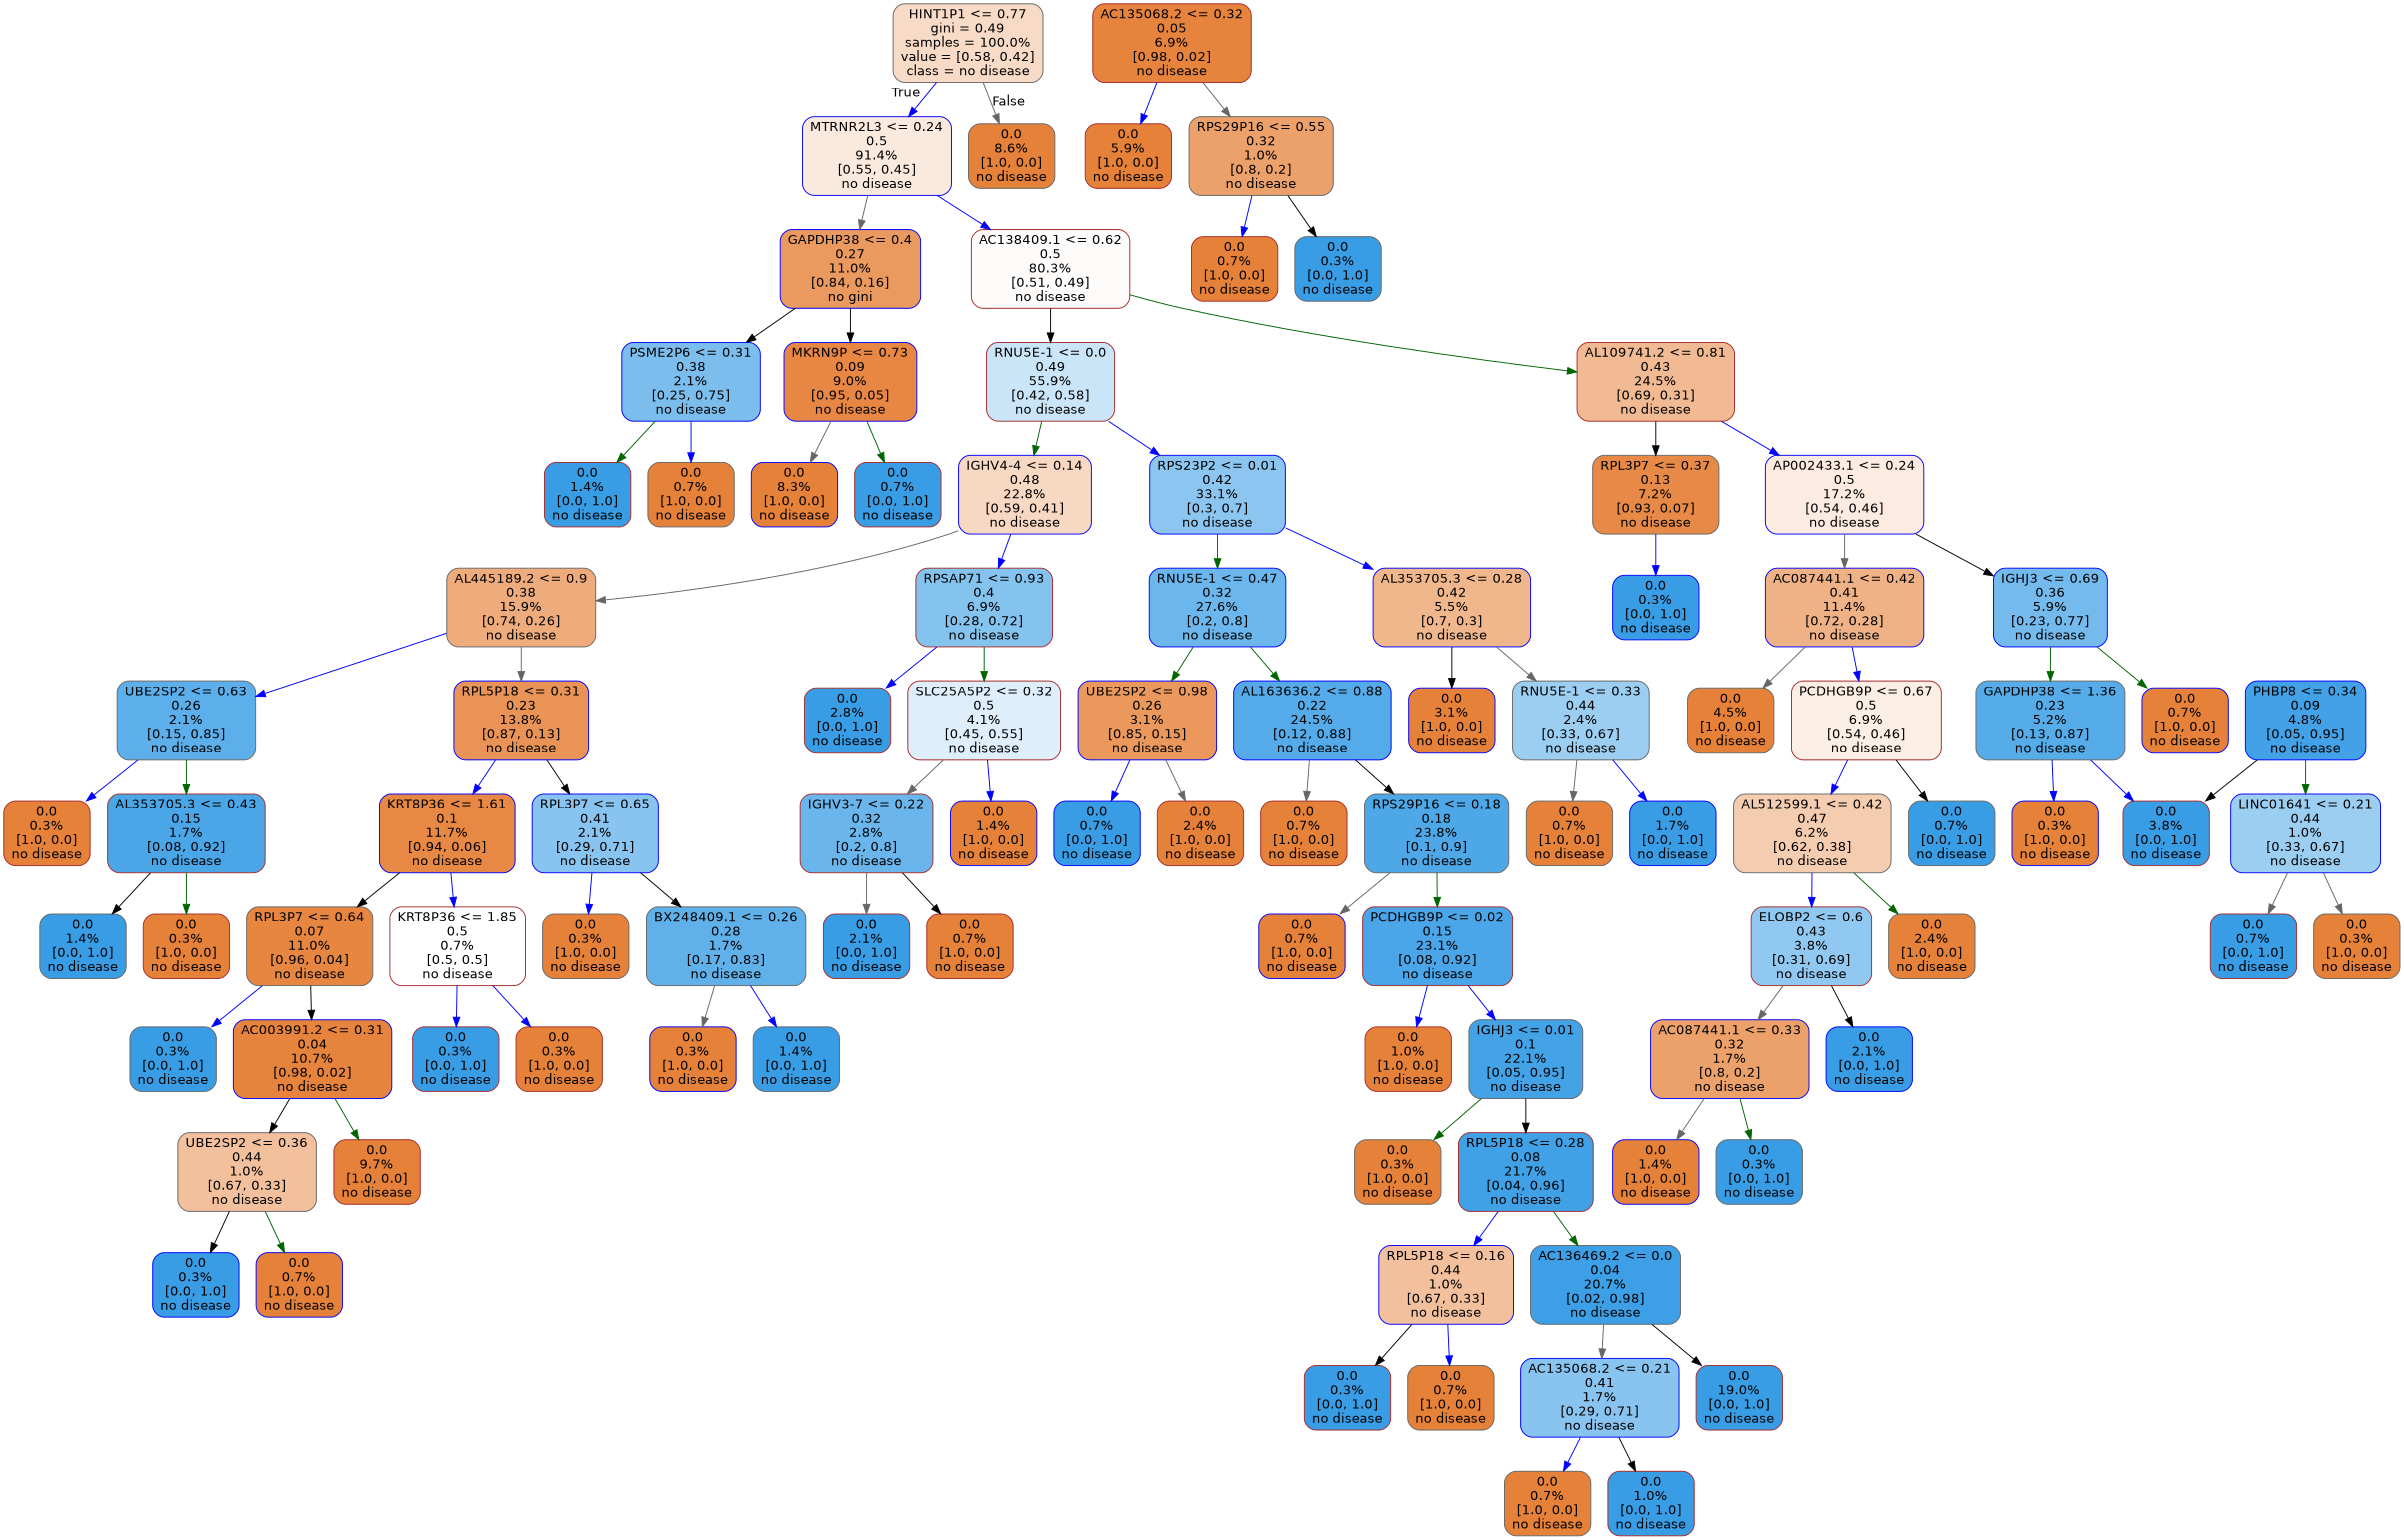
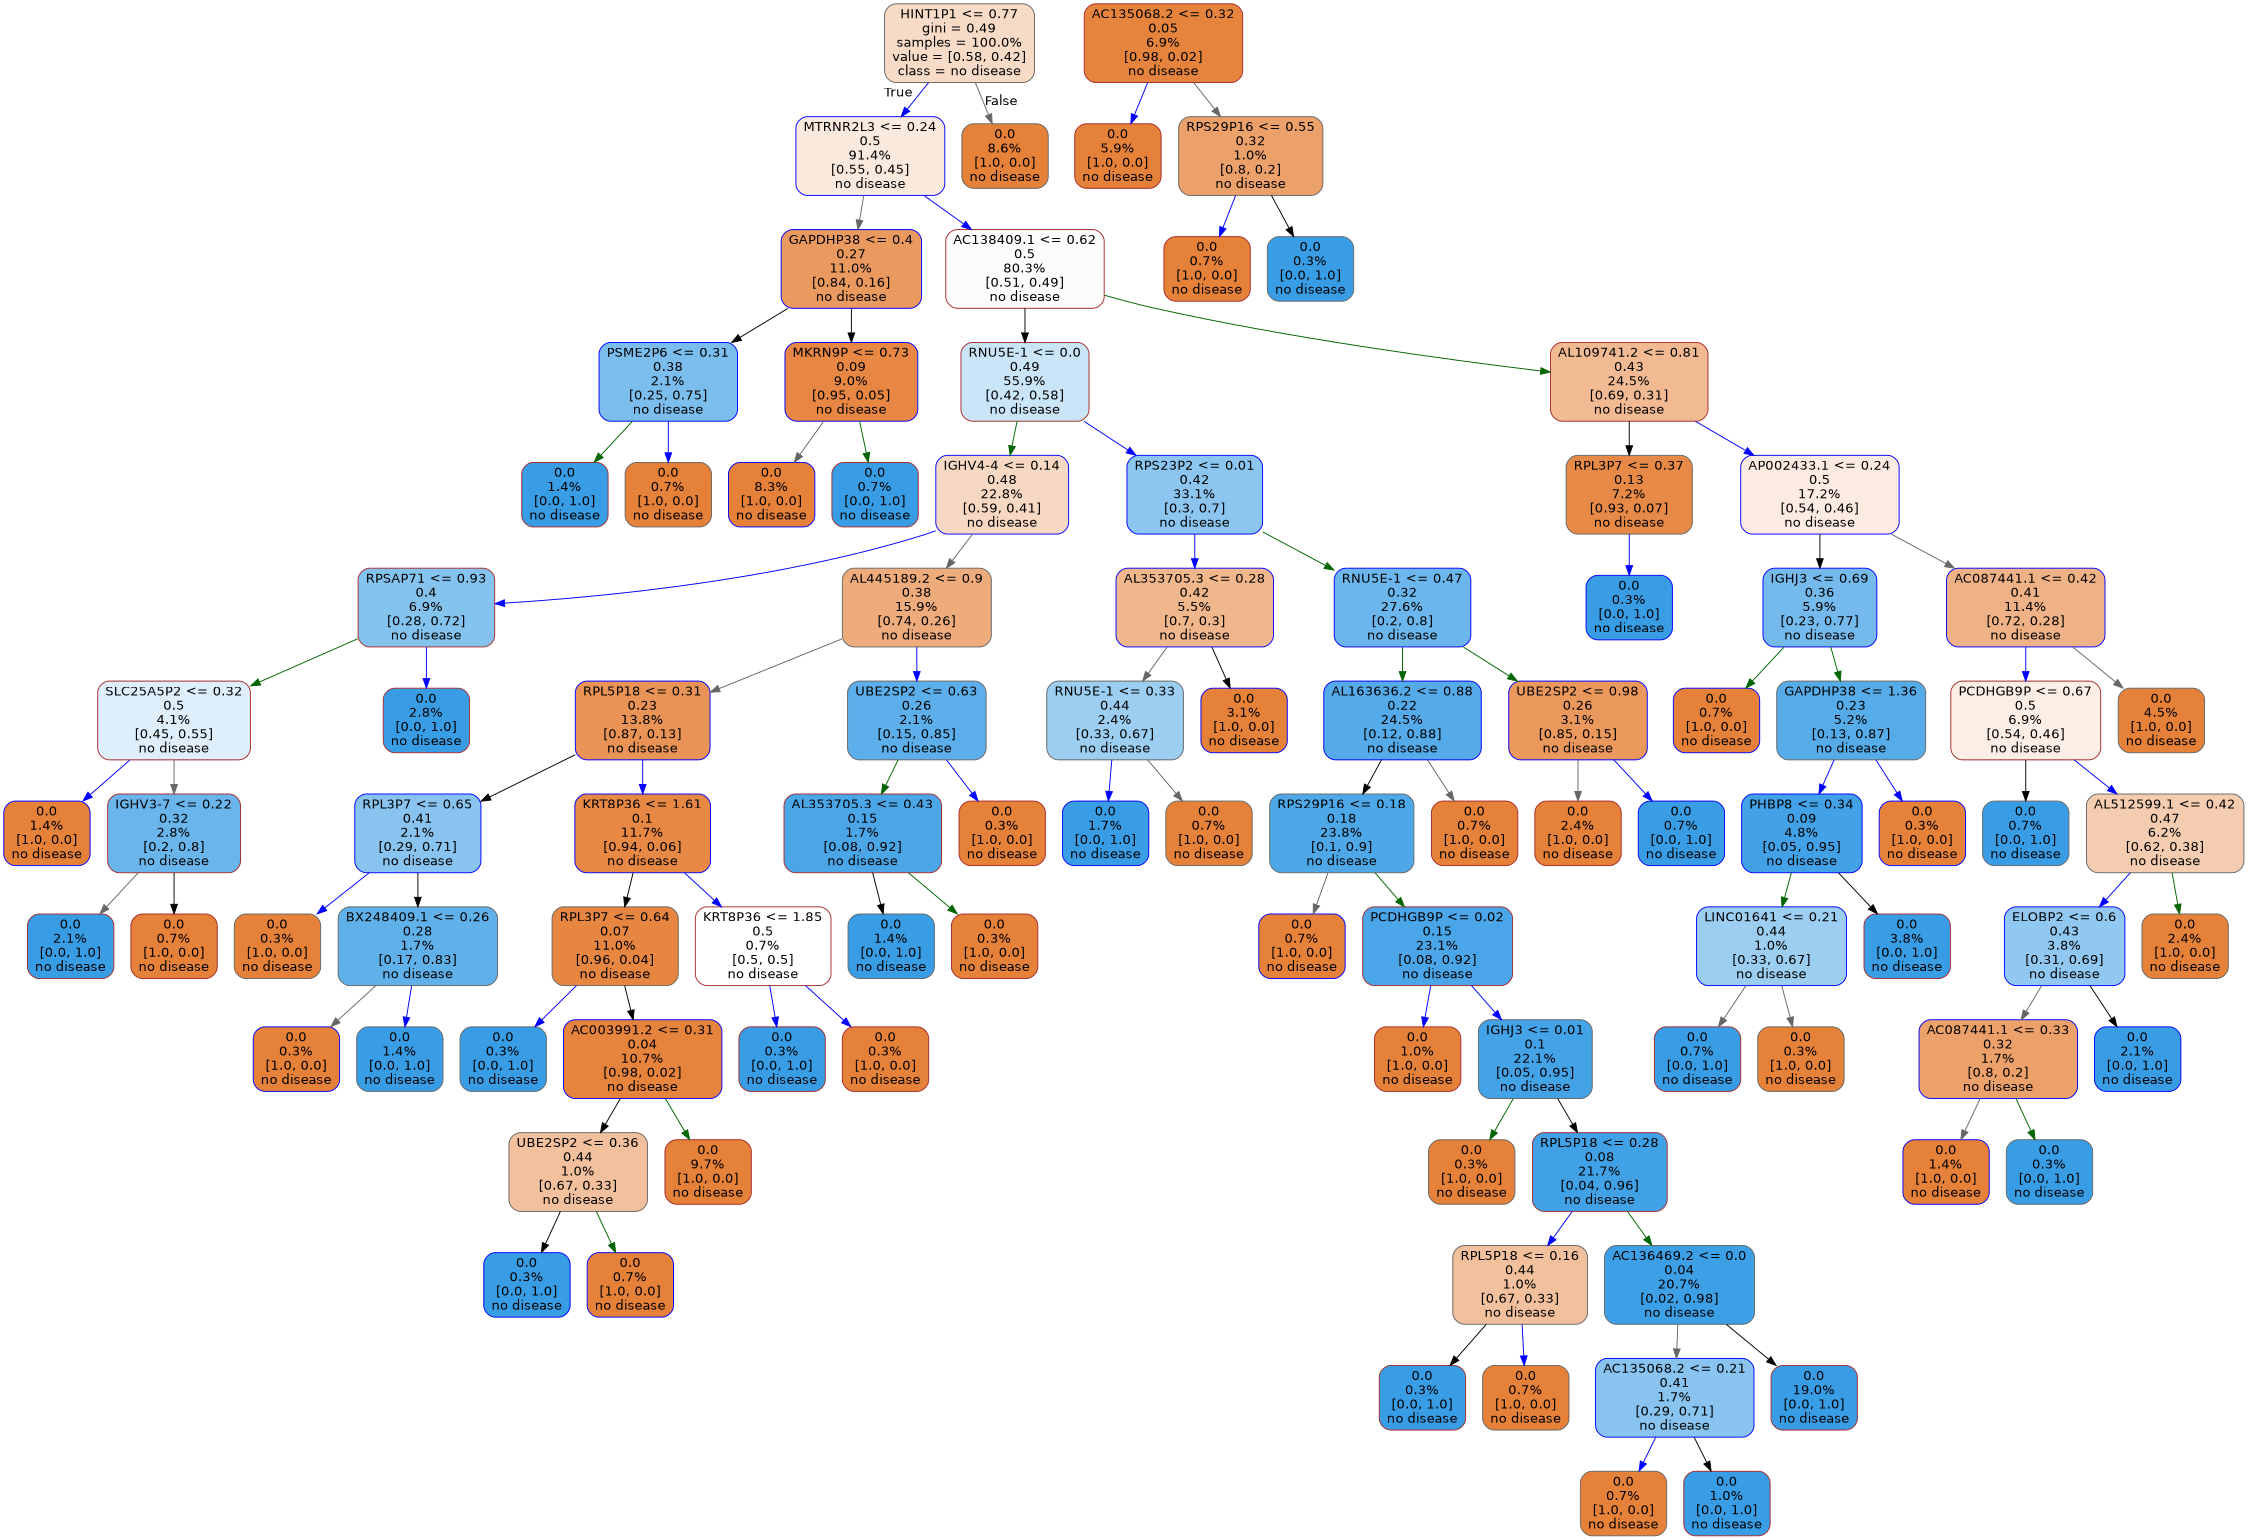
node "GAPDHP38 <= 0.4 0.27 11.0% [0.84, 0.16] no gini": label "GAPDHP38 <= 0.4 0.27 11.0% [0.84, 0.16] no gini" -> "GAPDHP38 <= 0.4 0.27 11.0% [0.84, 0.16] no disease"
edge "GAPDHP38 <= 1.36 0.23 5.2% [0.13, 0.87] no disease" -> "0.0 3.8% [0.0, 1.0] no disease": now "GAPDHP38 <= 1.36 0.23 5.2% [0.13, 0.87] no disease" -> "PHBP8 <= 0.34 0.09 4.8% [0.05, 0.95] no disease"
node "ELOBP2 <= 0.6 0.43 3.8% [0.31, 0.69] no disease": color brown -> blue
node "RPL5P18 <= 0.16 0.44 1.0% [0.67, 0.33] no disease": color blue -> gray40
